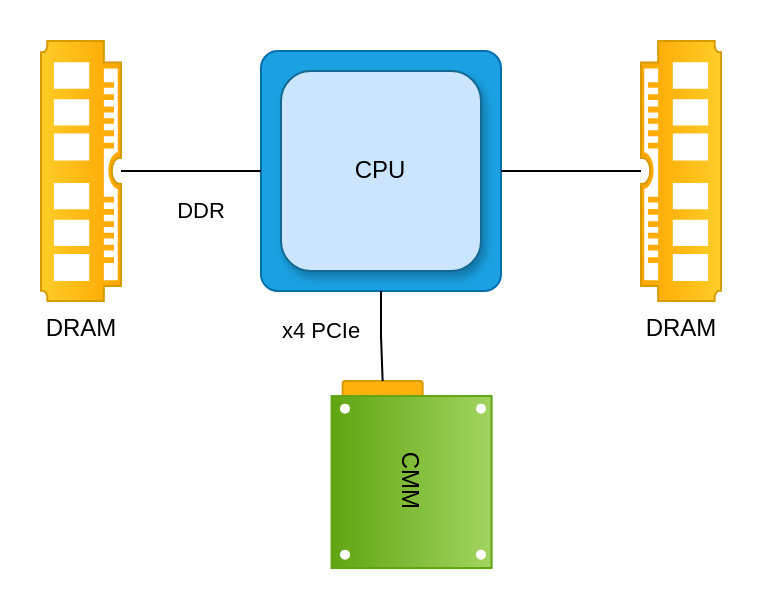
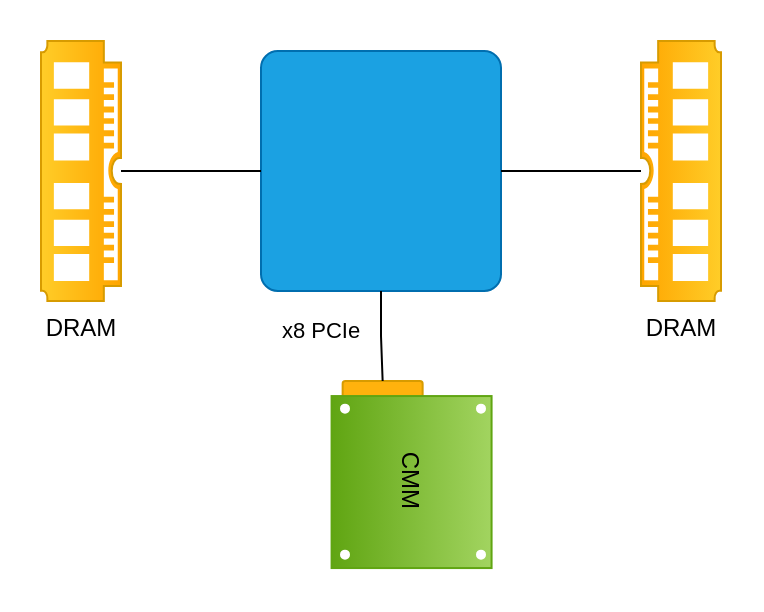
node "CPU": removed
node "DDR": removed
node "x4 PCIe": label "x4 PCIe" -> "x8 PCIe"
